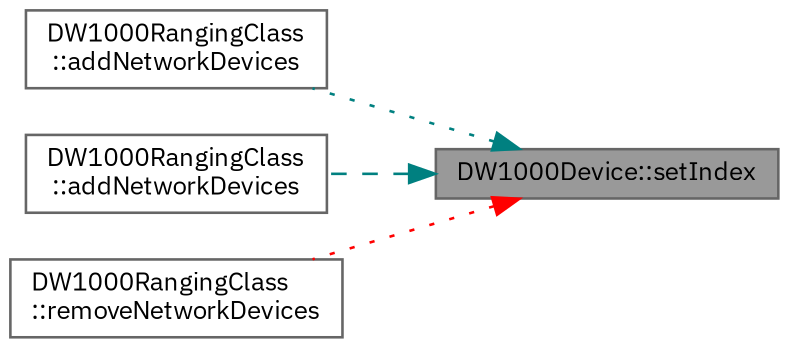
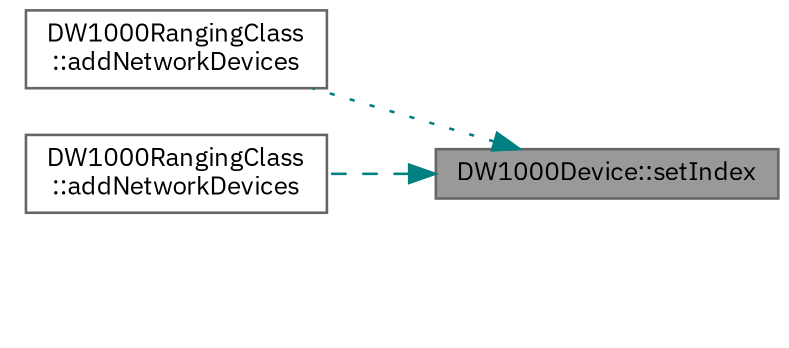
node "DW1000RangingClass ::removeNetworkDevices": removed
